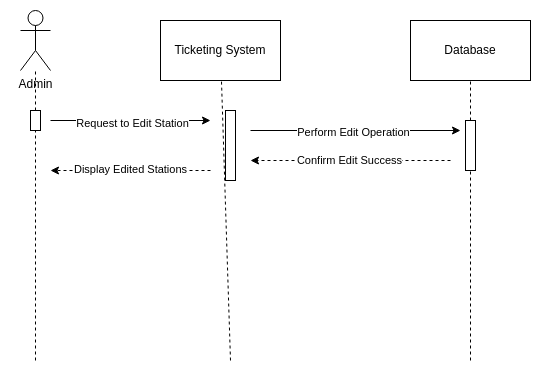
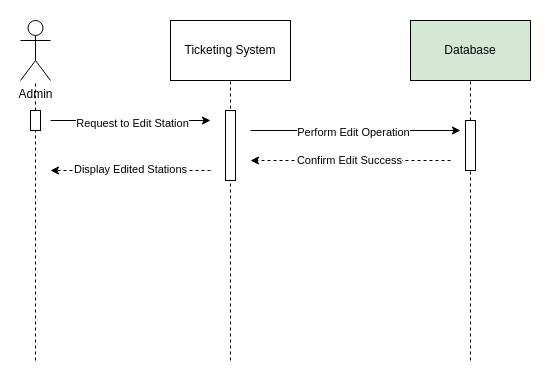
node "Admin": moved (36, 41) -> (36, 51)
node "Ticketing System": moved (221, 51) -> (231, 51)
node "Database": fillcolor #ffffff -> #d5e8d4
